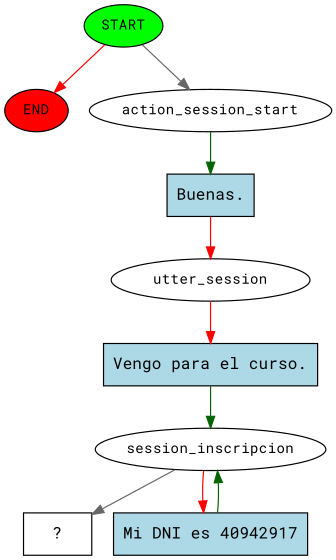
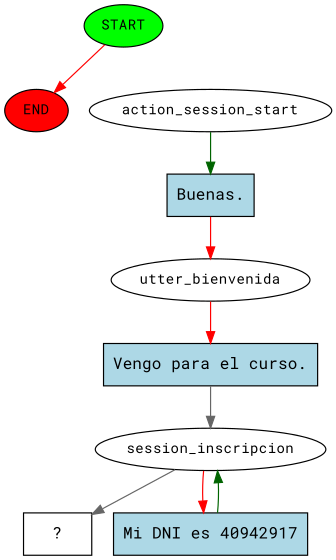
edge "START" -> "action_session_start": removed
node "utter_session": label "utter_session" -> "utter_bienvenida"
edge "Vengo para el curso." -> "session_inscripcion": color darkgreen -> gray40
